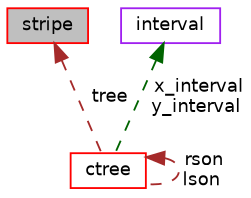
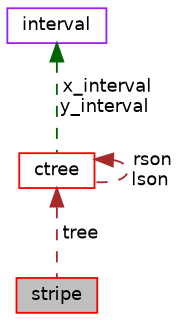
edge "ctree" -> "stripe": reversed
